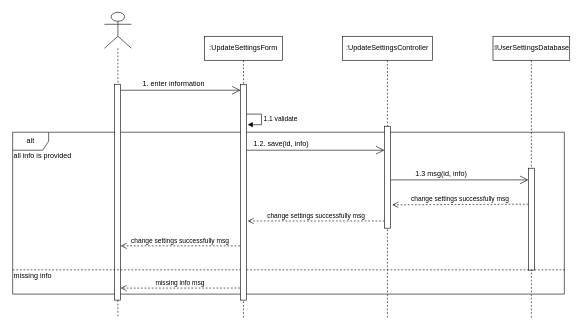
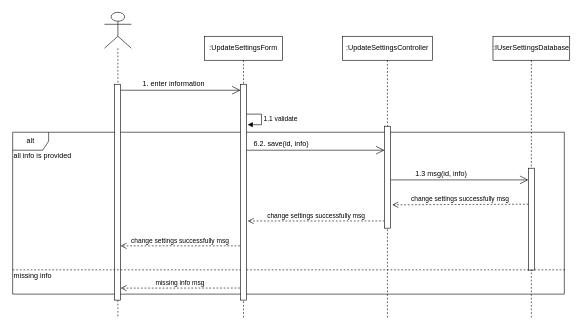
node "1.2. save(id, info)": label "1.2. save(id, info)" -> "6.2. save(id, info)"
